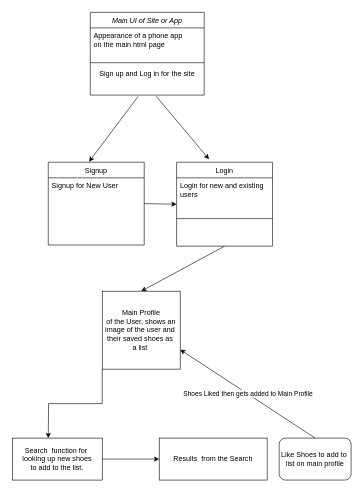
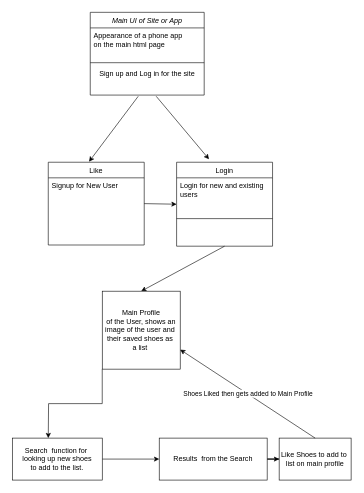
node "Signup": label "Signup" -> "Like"
edge "Results from the Search" -> "Like Shoes to add to list on main profile": added
node "Like Shoes to add to list on main profile": shape rounded rectangle -> rectangle
